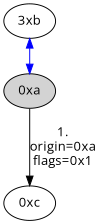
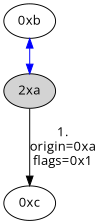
node "3xb": label "3xb" -> "0xb"
node "0xa": label "0xa" -> "2xa"
